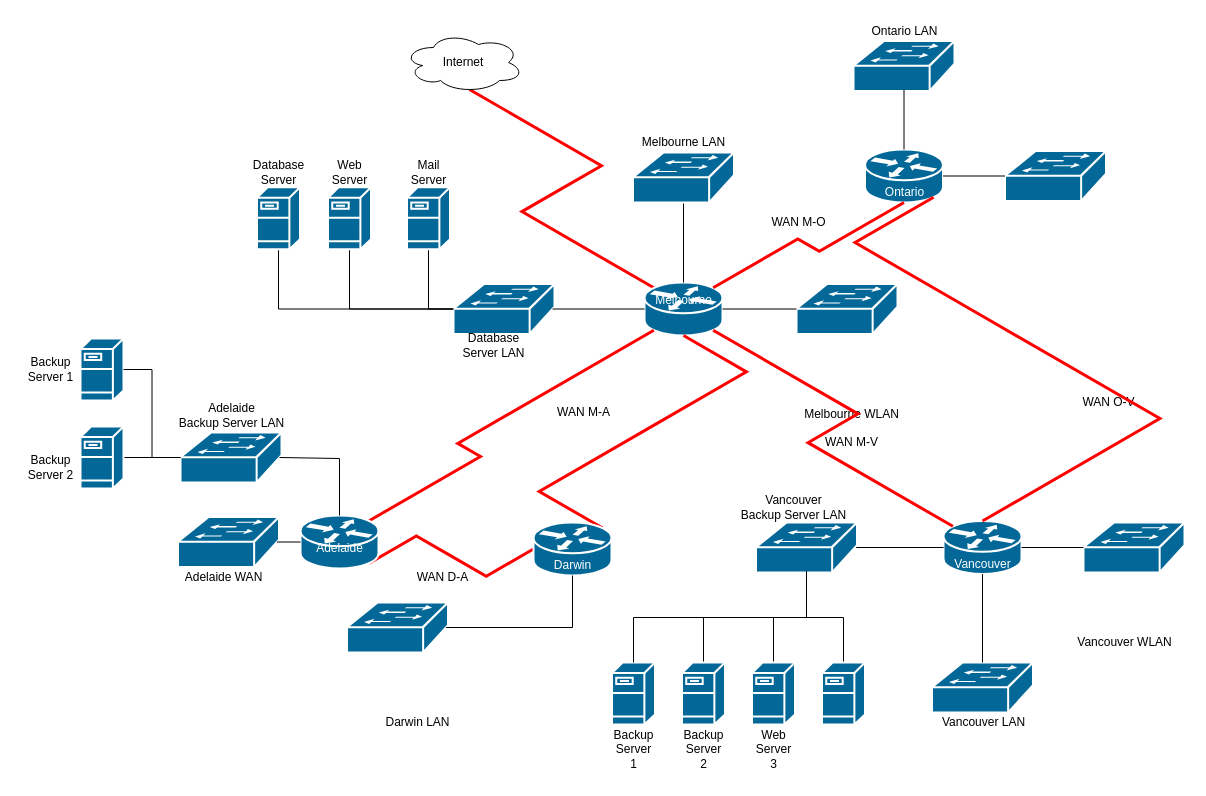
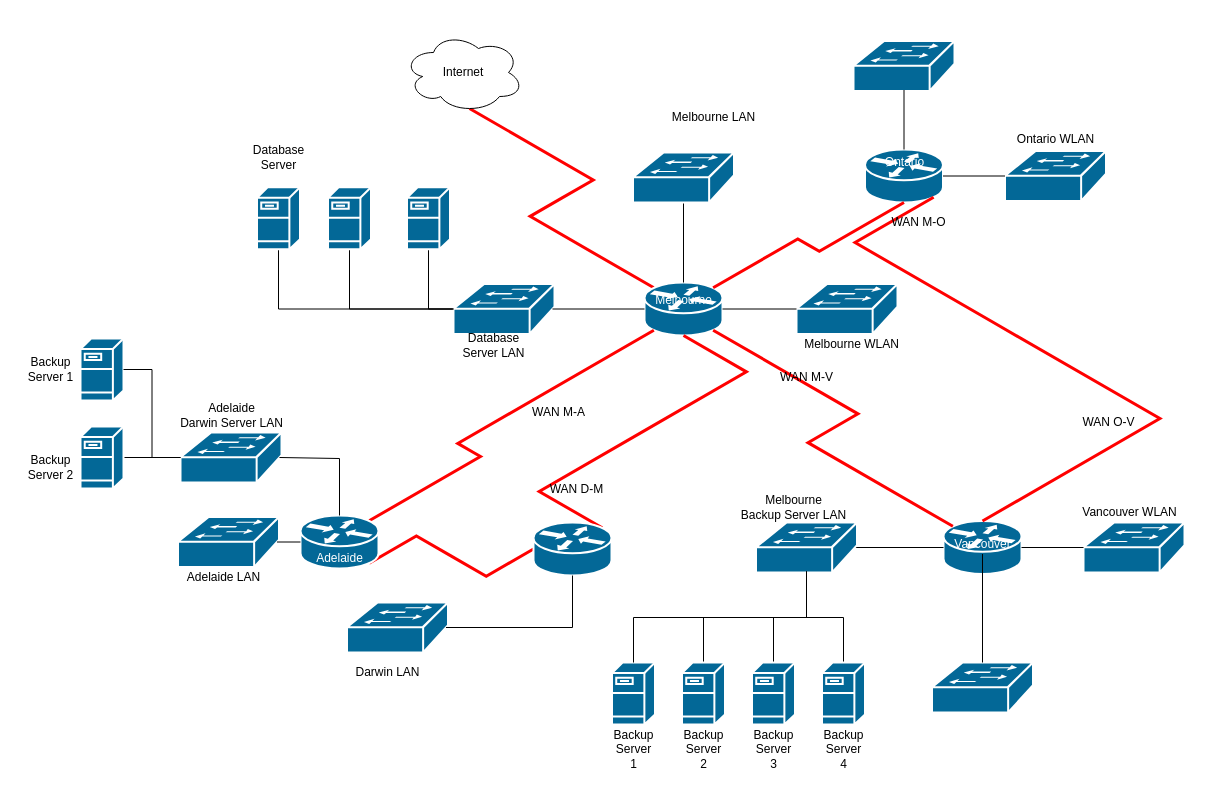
node "Ontario LAN": removed
node "Internet": size 120x60 -> 120x80
node "Ontario WLAN": added
node "Melbourne LAN": moved (683, 143) -> (713, 118)
node "Database Server": moved (279, 172) -> (279, 157)
node "Web Server": removed
node "Mail Server": removed
node "Ontario": moved (904, 193) -> (904, 163)
node "WAN M-O": moved (799, 223) -> (919, 223)
node "WAN O-V": moved (1109, 403) -> (1109, 423)
node "WAN M-A": moved (584, 413) -> (559, 413)
node "Melbourne WLAN": moved (852, 414) -> (852, 344)
node "Adelaide Backup Server LAN": label "Adelaide Backup Server LAN" -> "Adelaide Darwin Server LAN"
node "WAN M-V": moved (852, 443) -> (807, 378)
node "WAN D-M": added
node "Vancouver Backup Server LAN": label "Vancouver Backup Server LAN" -> "Melbourne Backup Server LAN"
node "Adelaide": moved (339, 549) -> (339, 559)
node "Vancouver": moved (983, 564) -> (983, 544)
node "Darwin": removed
node "Adelaide WAN": label "Adelaide WAN" -> "Adelaide LAN"
node "WAN D-A": removed
node "Vancouver WLAN": moved (1125, 643) -> (1130, 513)
node "Darwin LAN": moved (417, 723) -> (387, 673)
node "Vancouver LAN": removed
node "Web Server 3": label "Web Server 3" -> "Backup Server 3"
node "Backup Server 4": added
